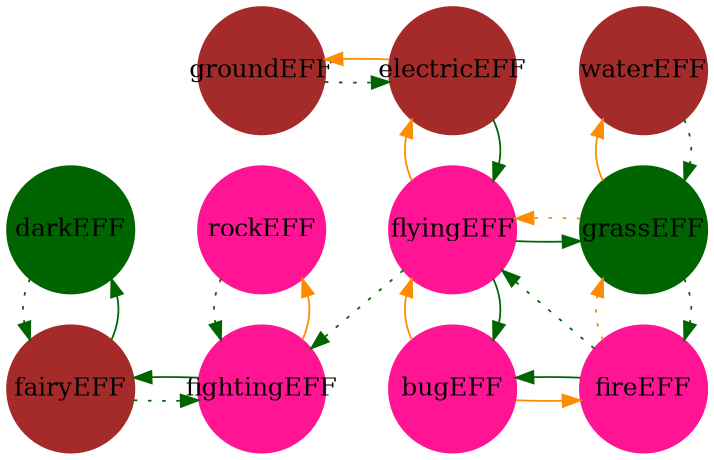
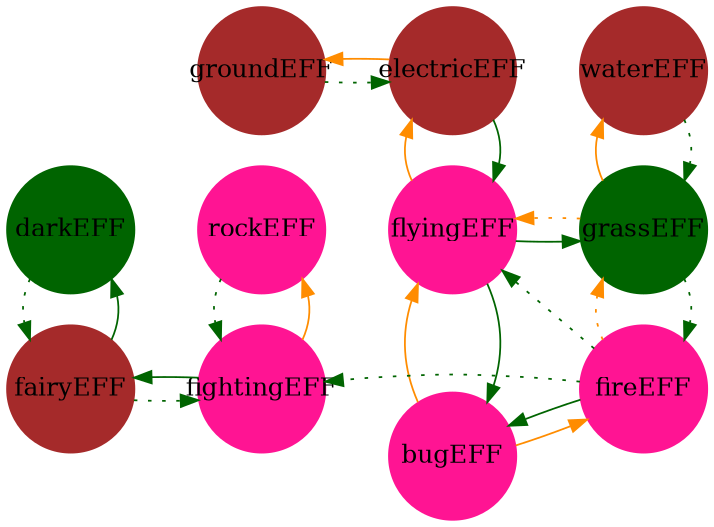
edge "flyingEFF" -> "fightingEFF": now "fireEFF" -> "fightingEFF"
